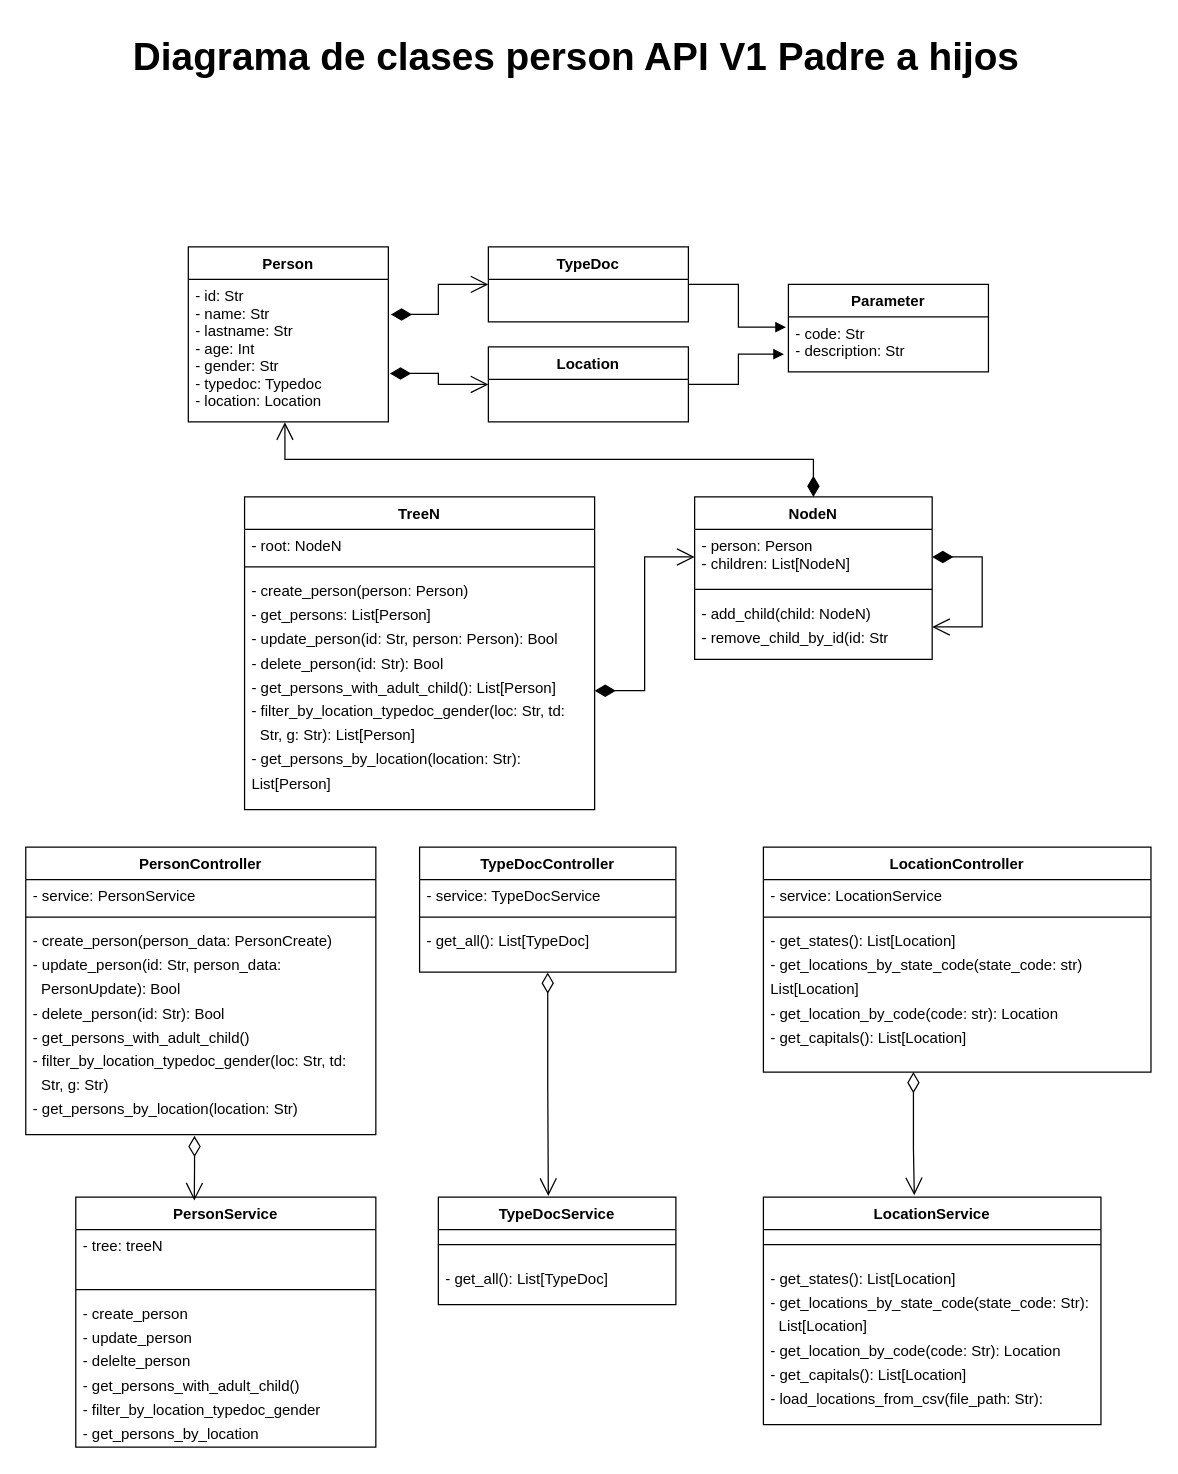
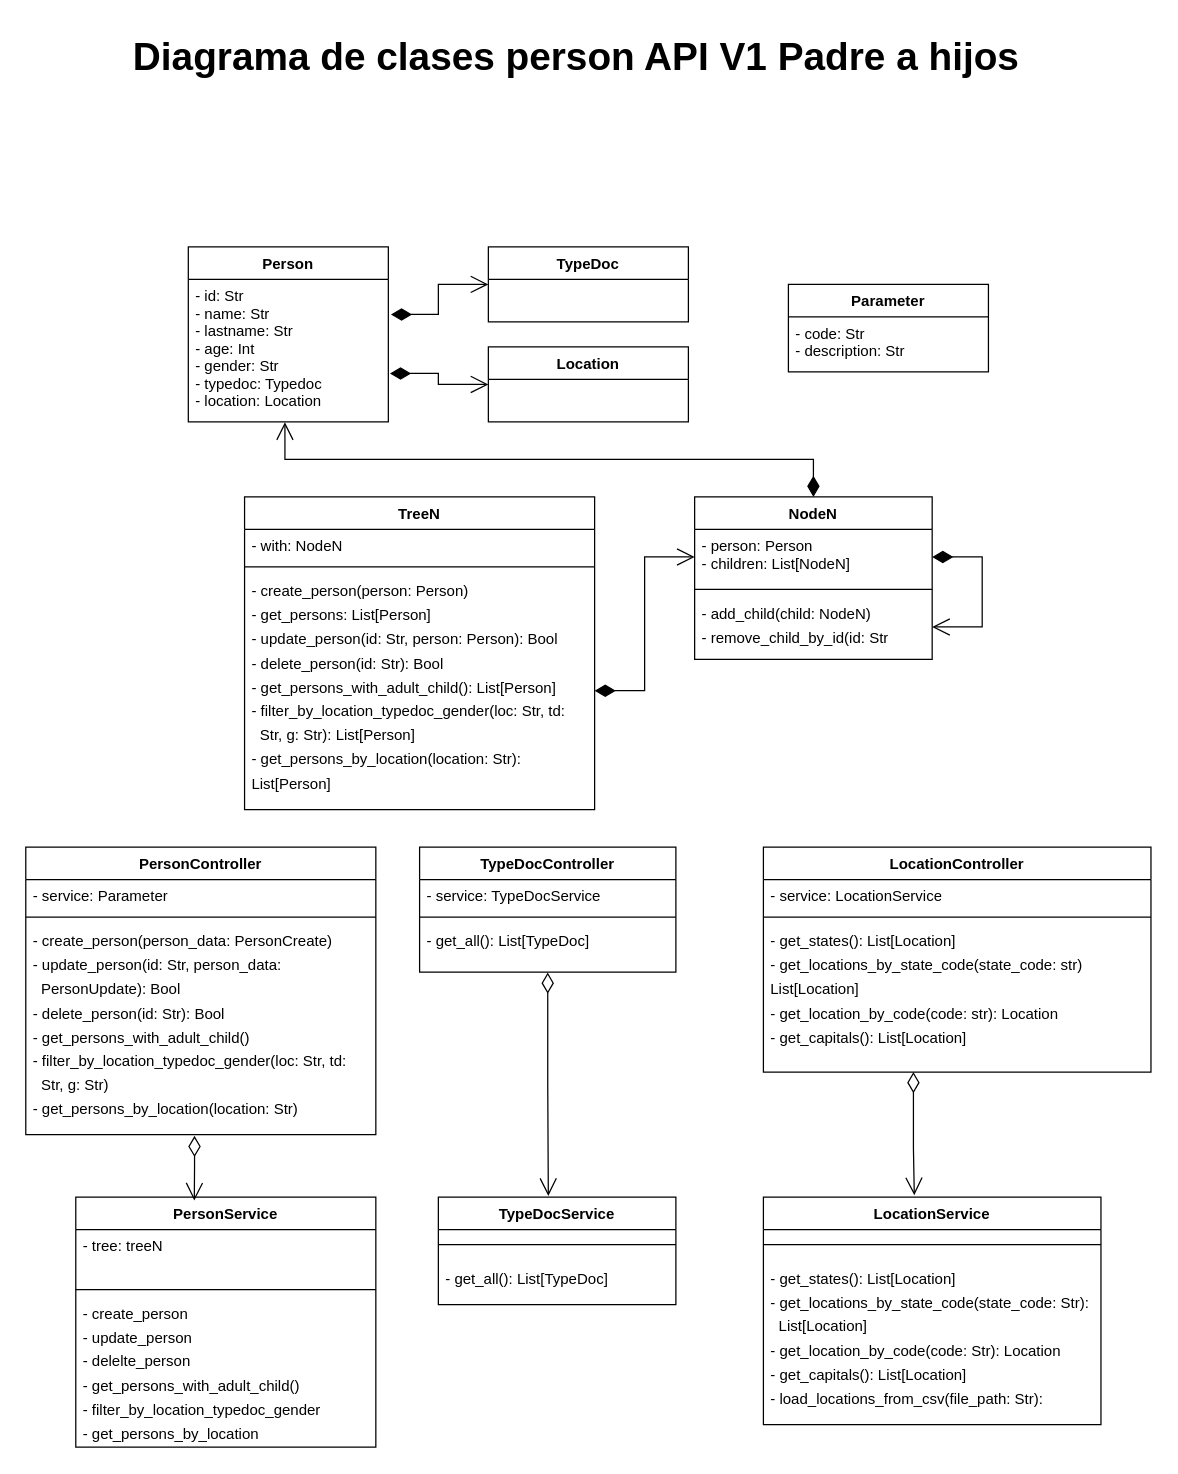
edge "TypeDoc" -> "- code: Str - description: Str": removed
edge "Location" -> "- code: Str - description: Str": removed
node "- root: NodeN": label "- root: NodeN" -> "- with: NodeN"
node "- service: PersonService": label "- service: PersonService" -> "- service: Parameter"
